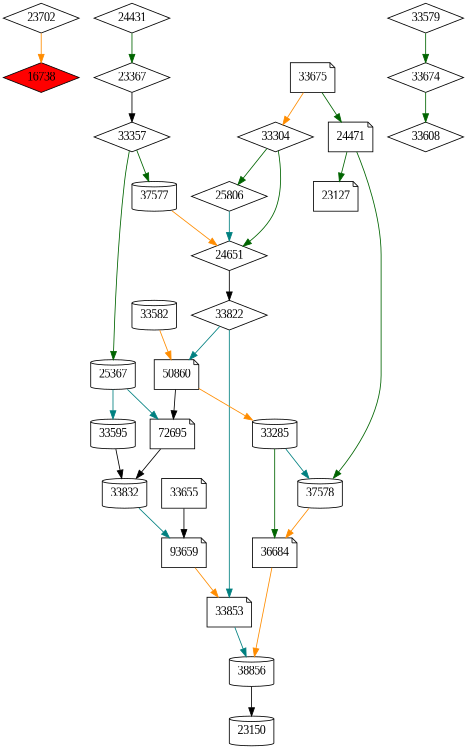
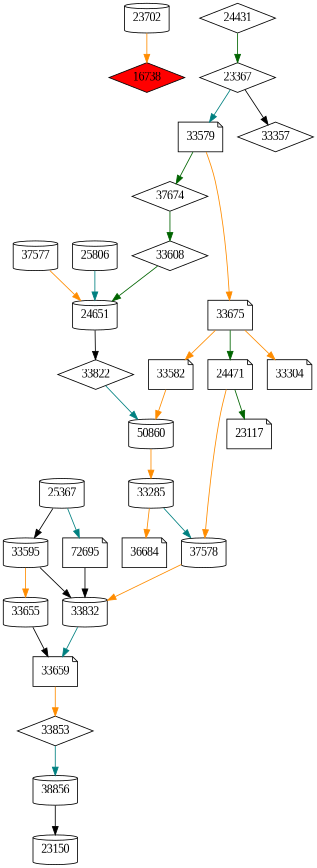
node "23702": shape diamond -> cylinder
node "33579": shape diamond -> note
node "33674": label "33674" -> "37674"
edge "23367" -> "33579": added
node "33304": shape diamond -> note
edge "33357" -> "37577": removed
edge "33304" -> "25806": removed
node "25806": shape diamond -> cylinder
node "23127": label "23127" -> "23117"
edge "33304" -> "24651": now "33608" -> "24651"
edge "33579" -> "33675": added
edge "33357" -> "25367": removed
node "24651": shape diamond -> cylinder
node "33582": shape cylinder -> note
edge "24471" -> "37578": color darkgreen -> darkorange
edge "33675" -> "33582": added
node "50860": shape note -> cylinder
edge "25367" -> "33595": color teal -> black
edge "50860" -> "72695": removed
edge "33822" -> "33853": removed
edge "33285" -> "36684": color darkgreen -> darkorange
node "33655": shape note -> cylinder
edge "37578" -> "36684": now "37578" -> "33832"
node "93659": label "93659" -> "33659"
edge "33595" -> "33655": added
edge "36684" -> "38856": removed
node "33853": shape note -> diamond
